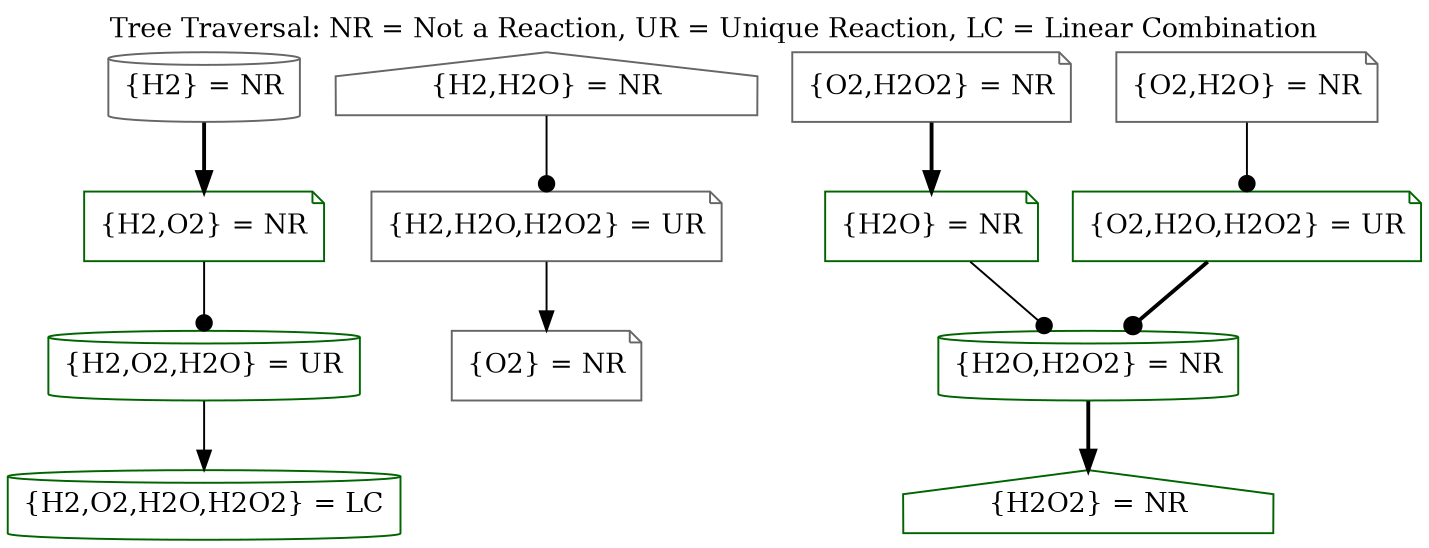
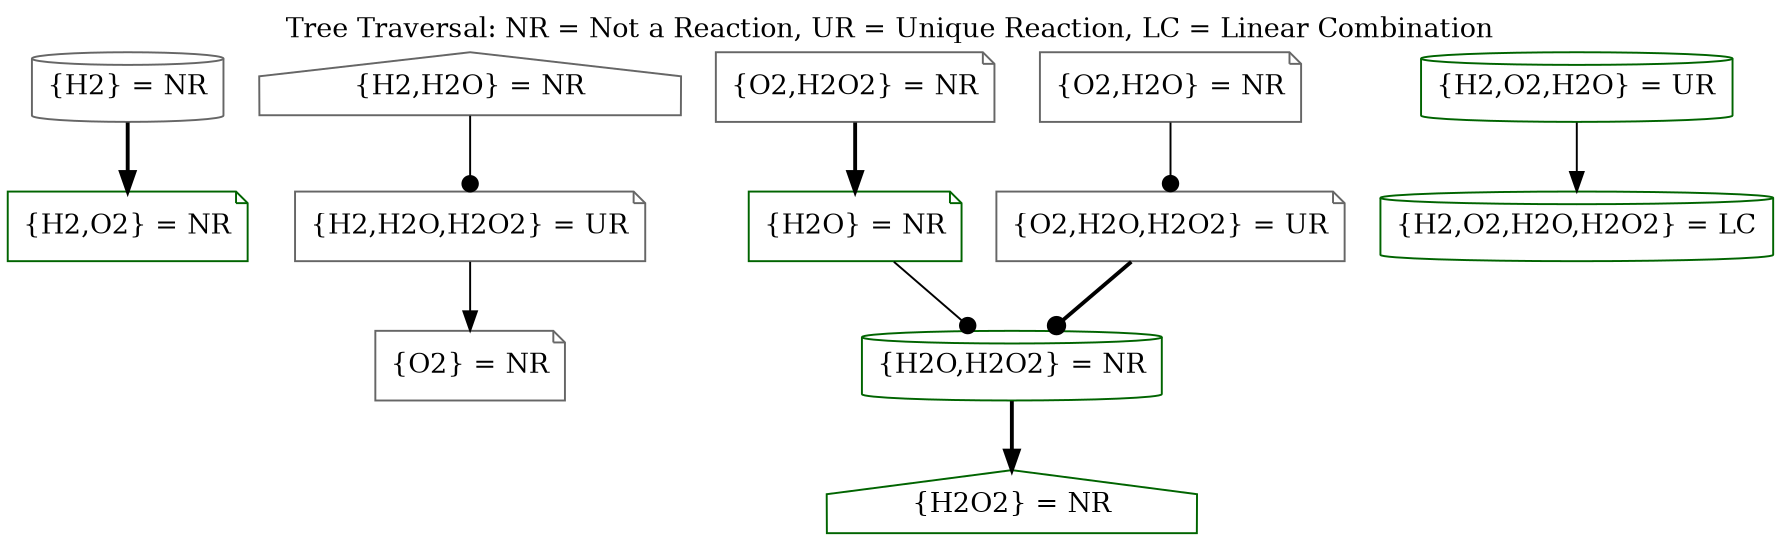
node "{O2,H2O,H2O2} = UR": color darkgreen -> gray40
edge "{H2,O2} = NR" -> "{H2,O2,H2O} = UR": removed
